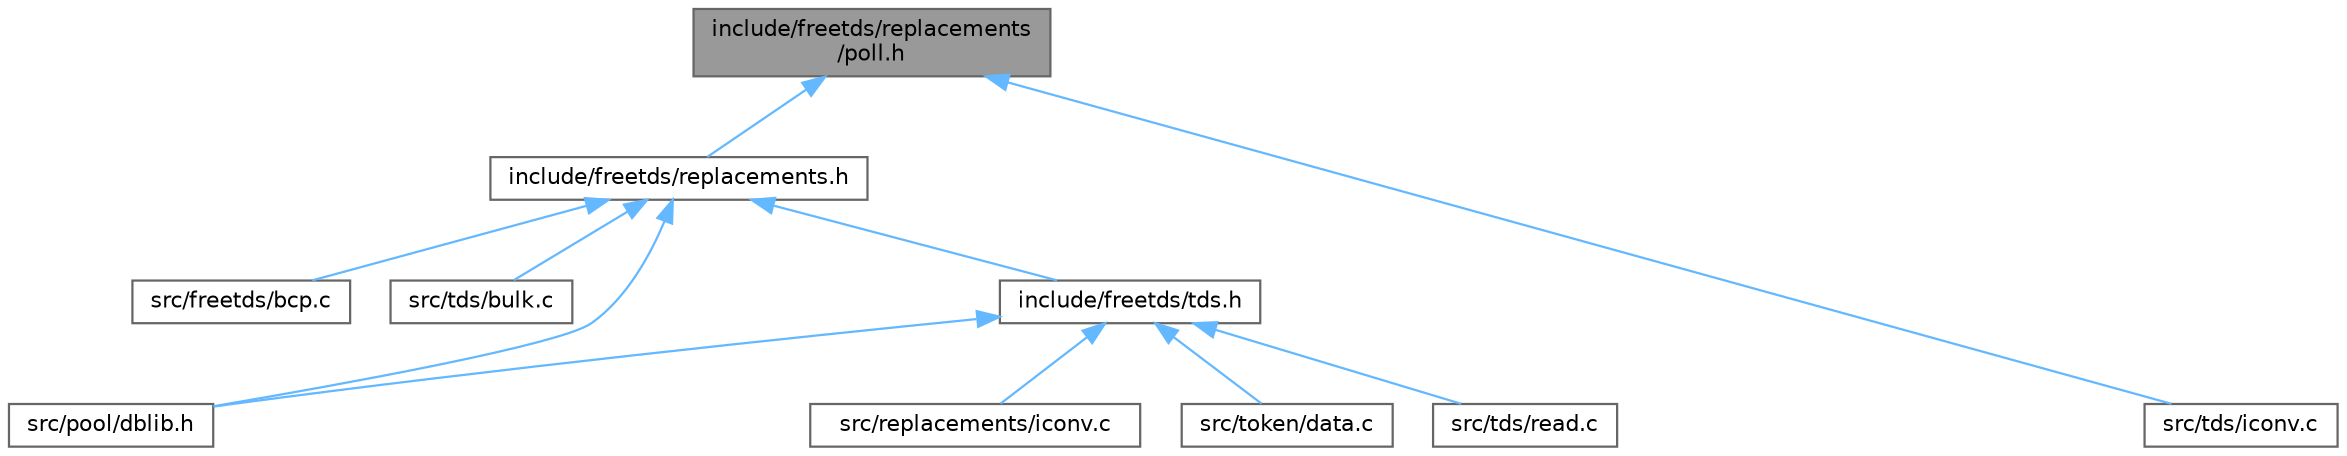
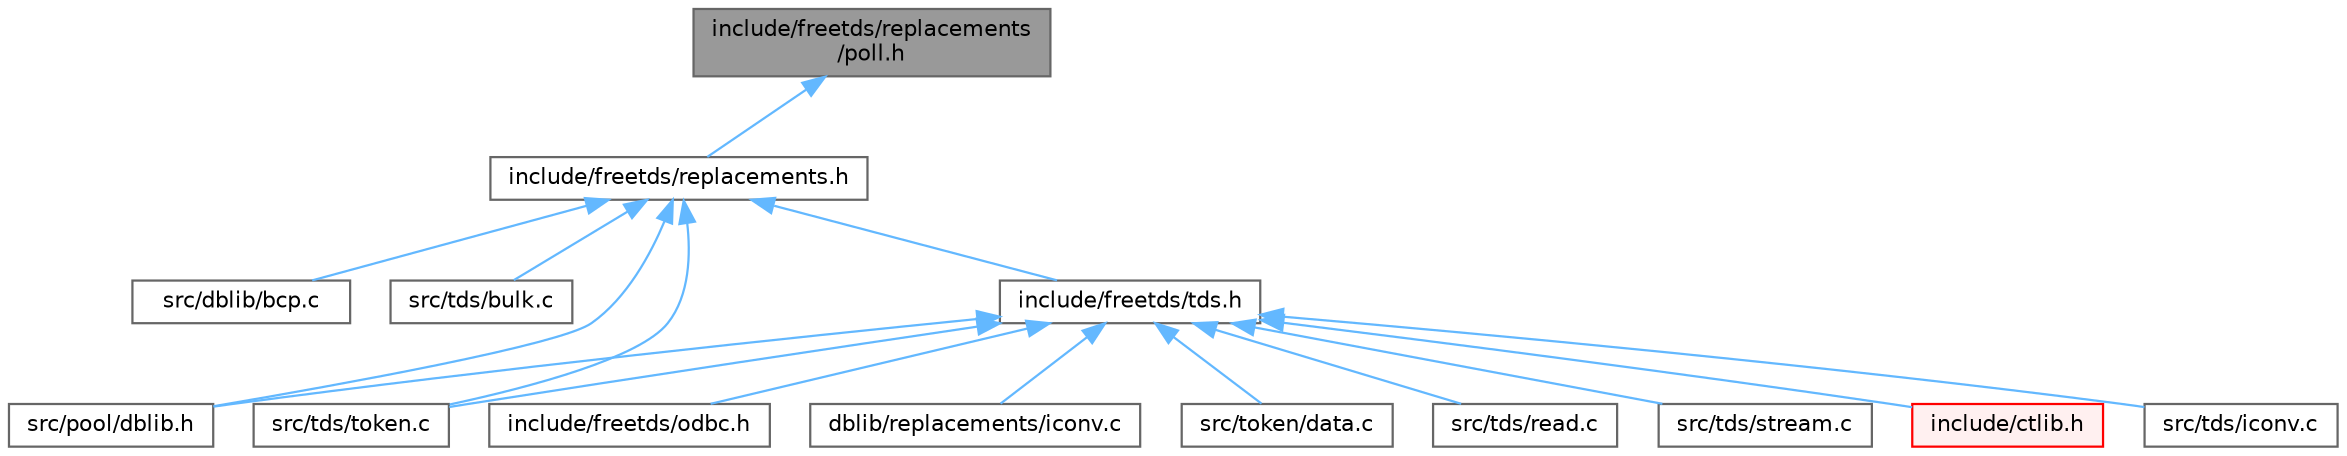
edge "src/tds/iconv.c" -> "include/freetds/replacements /poll.h": now "src/tds/iconv.c" -> "include/freetds/tds.h"
node "src/freetds/bcp.c": label "src/freetds/bcp.c" -> "src/dblib/bcp.c"
node "src/tds/token.c": added
node "include/freetds/odbc.h": added
node "src/replacements/iconv.c": label "src/replacements/iconv.c" -> "dblib/replacements/iconv.c"
node "src/tds/stream.c": added
node "include/ctlib.h": added
